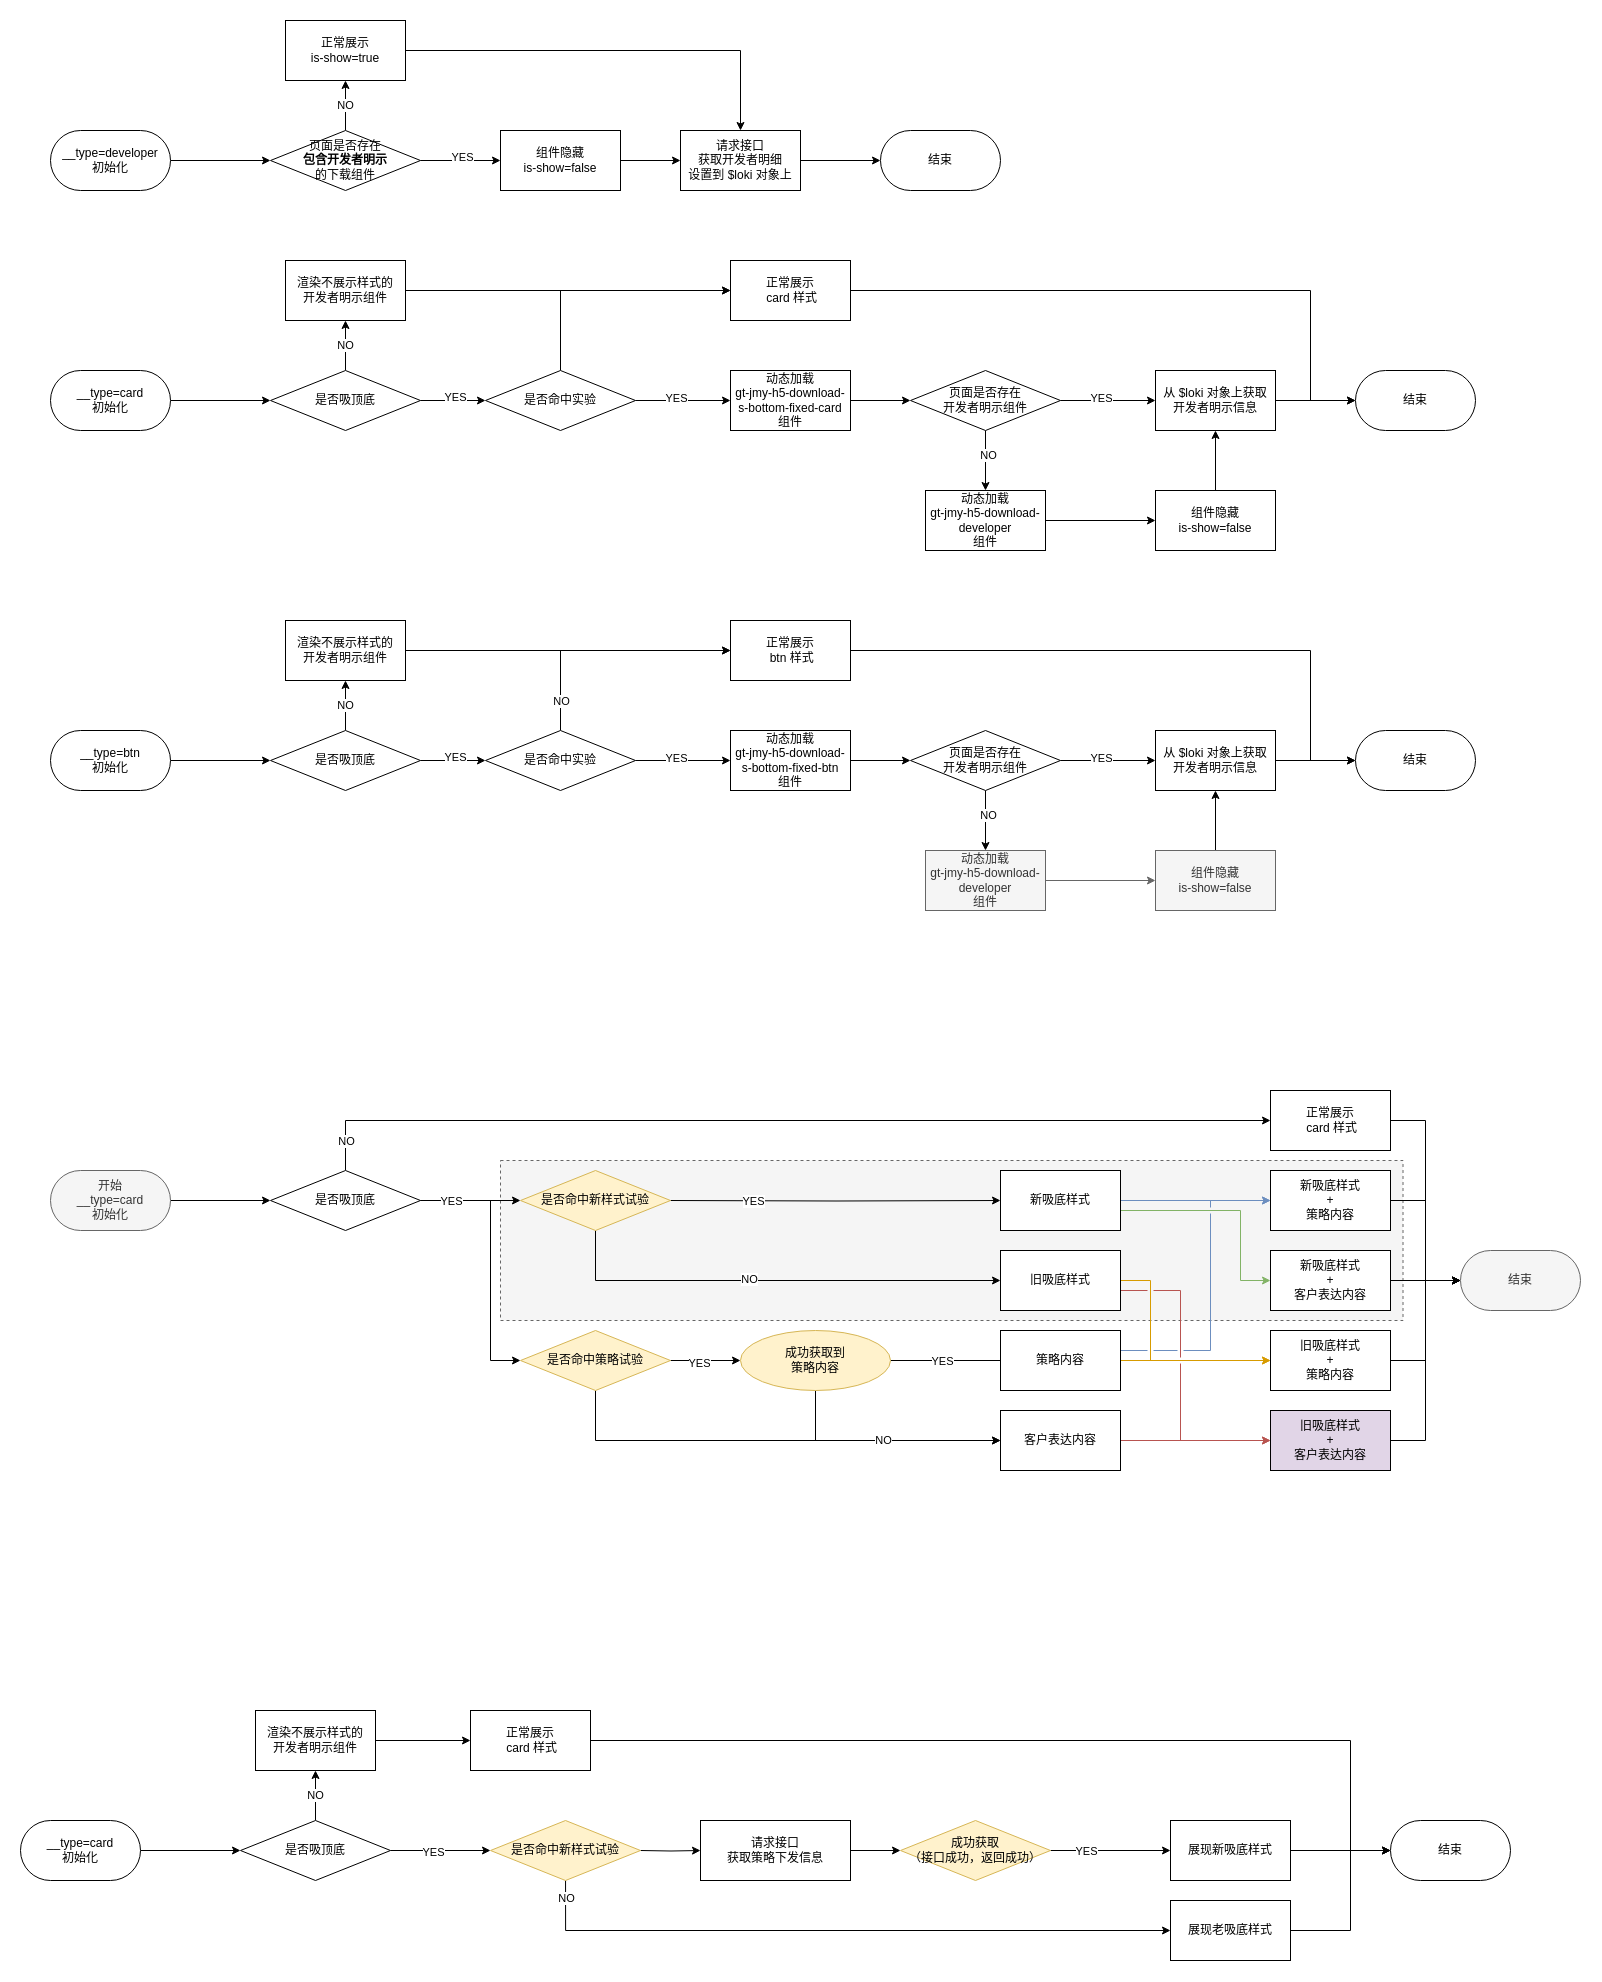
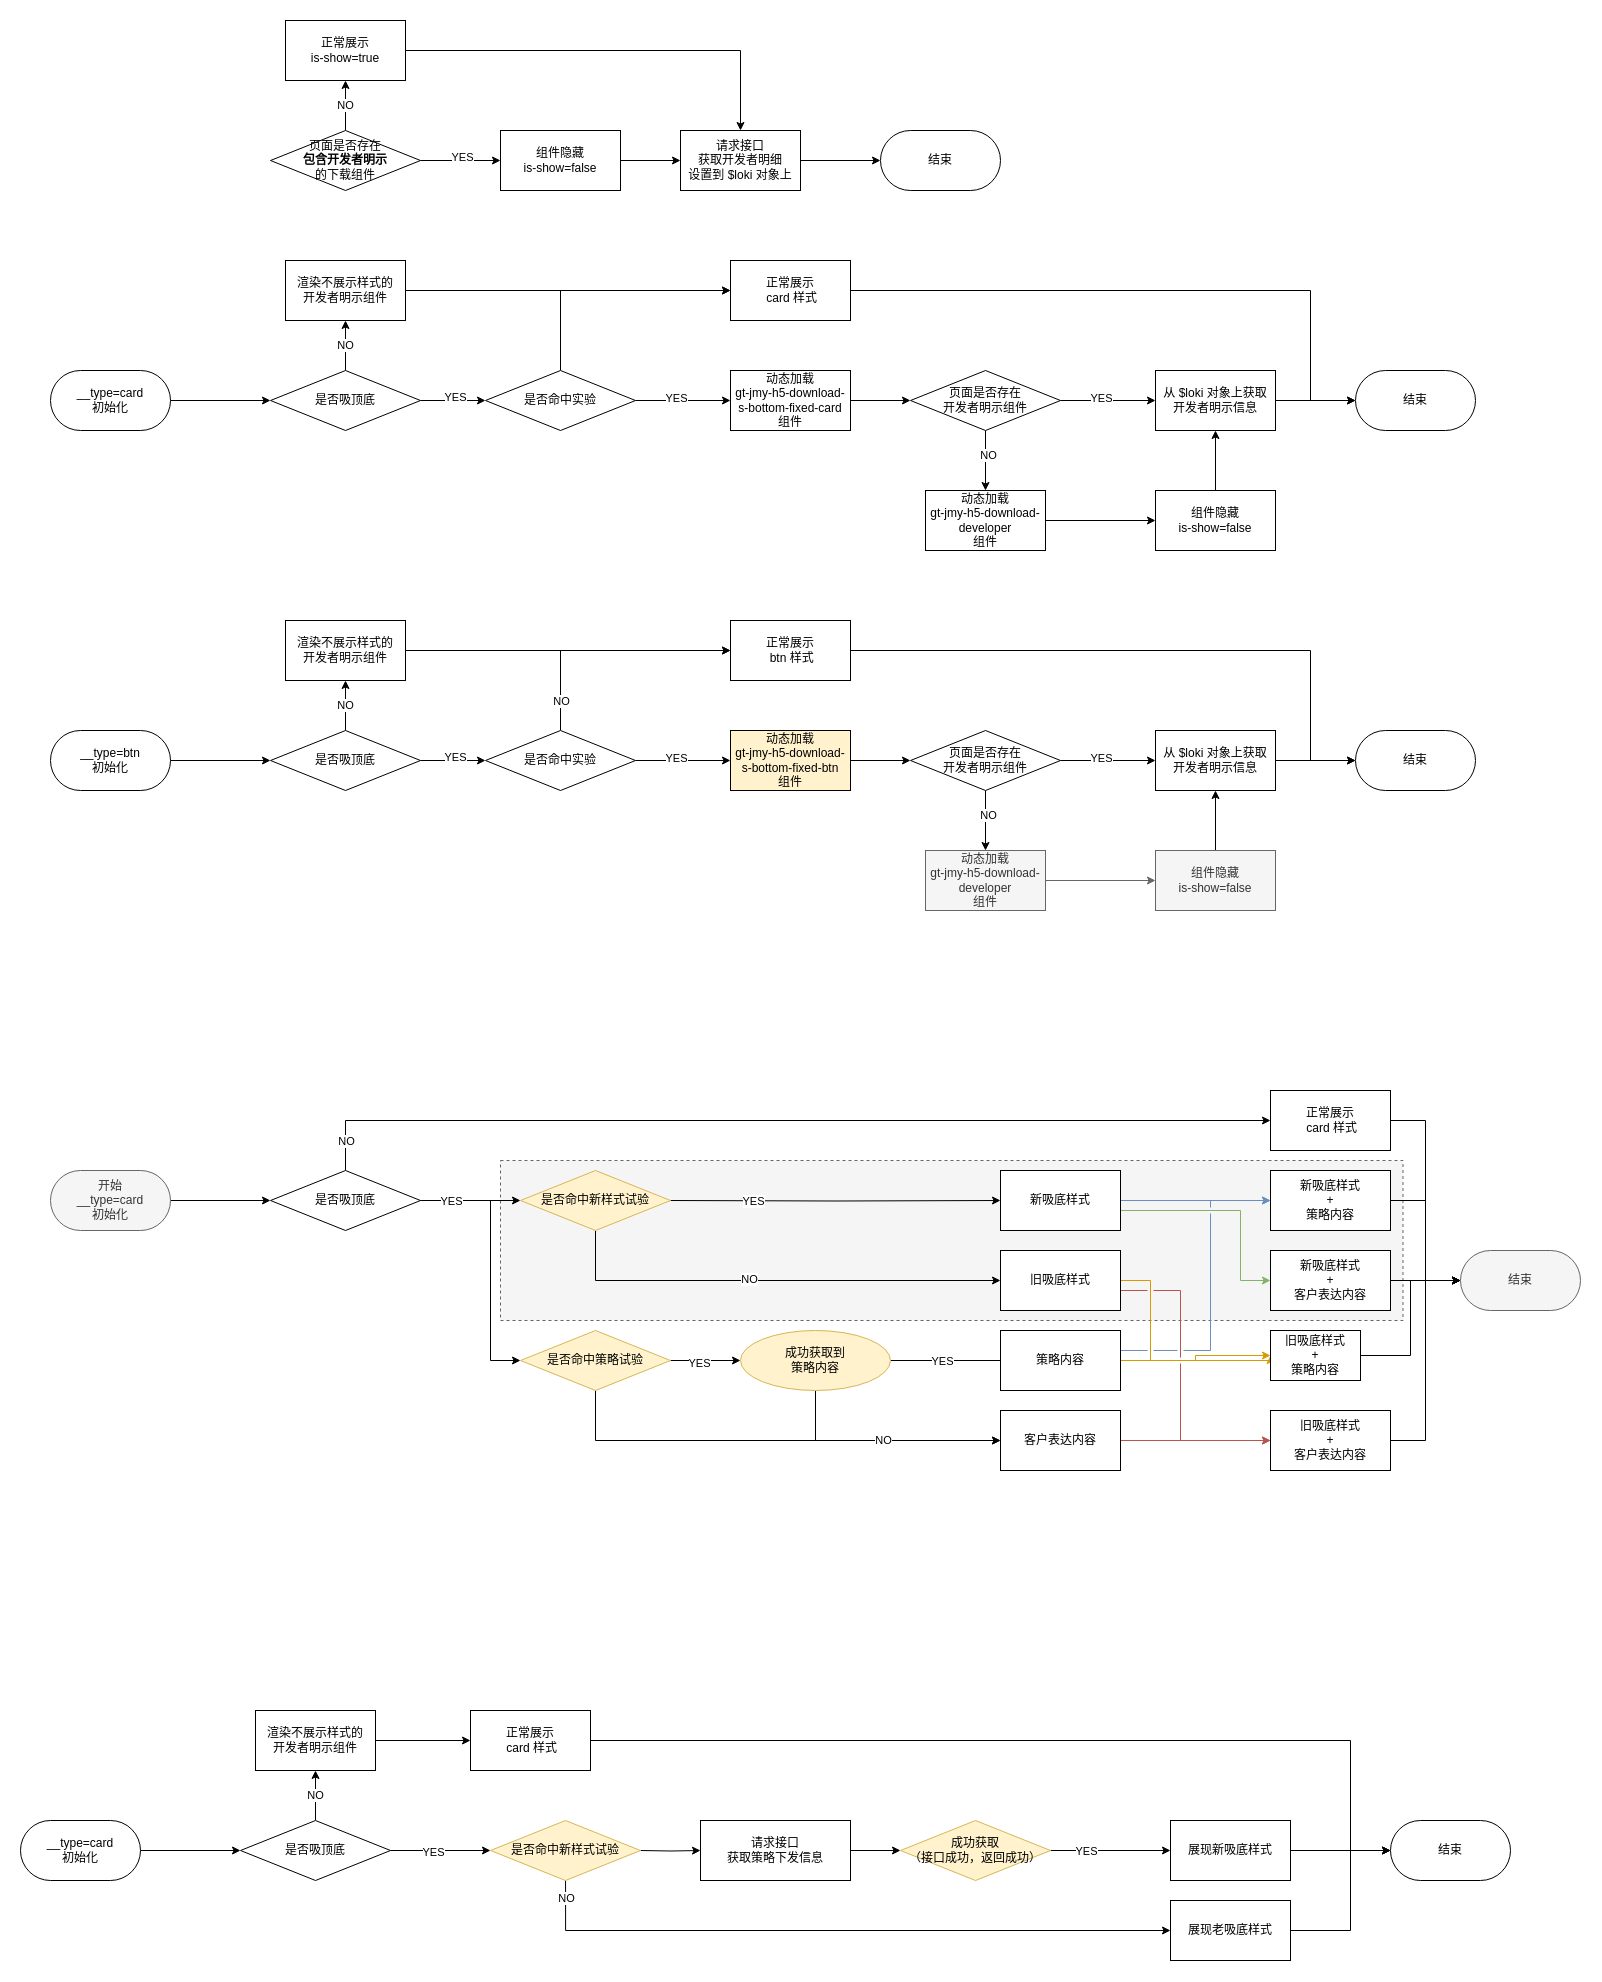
node "__type=developer 初始化": removed
edge "__type=developer 初始化" -> "页面是否存在 包含开发者明示 的下载组件": removed
node "动态加载 gt-jmy-h5-download-s-bottom-fixed-btn 组件": fillcolor #ffffff -> #fff2cc
node "旧吸底样式 + 策略内容": size 120x60 -> 90x50
node "旧吸底样式 + 客户表达内容": fillcolor #e1d5e7 -> #ffffff
